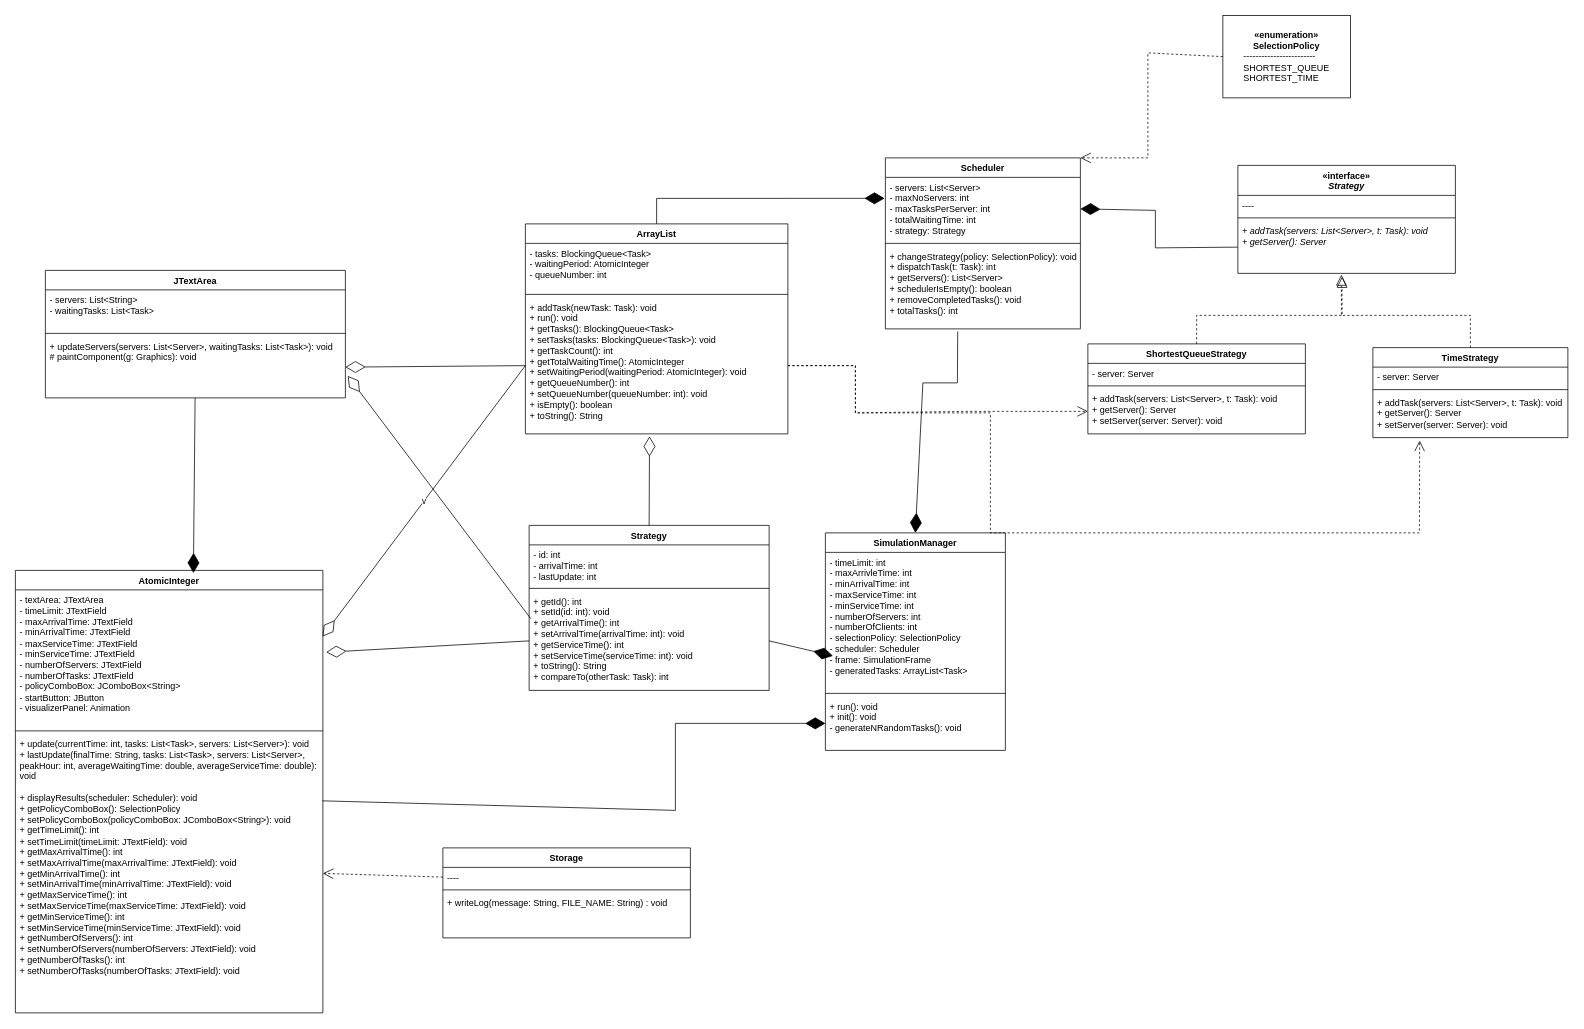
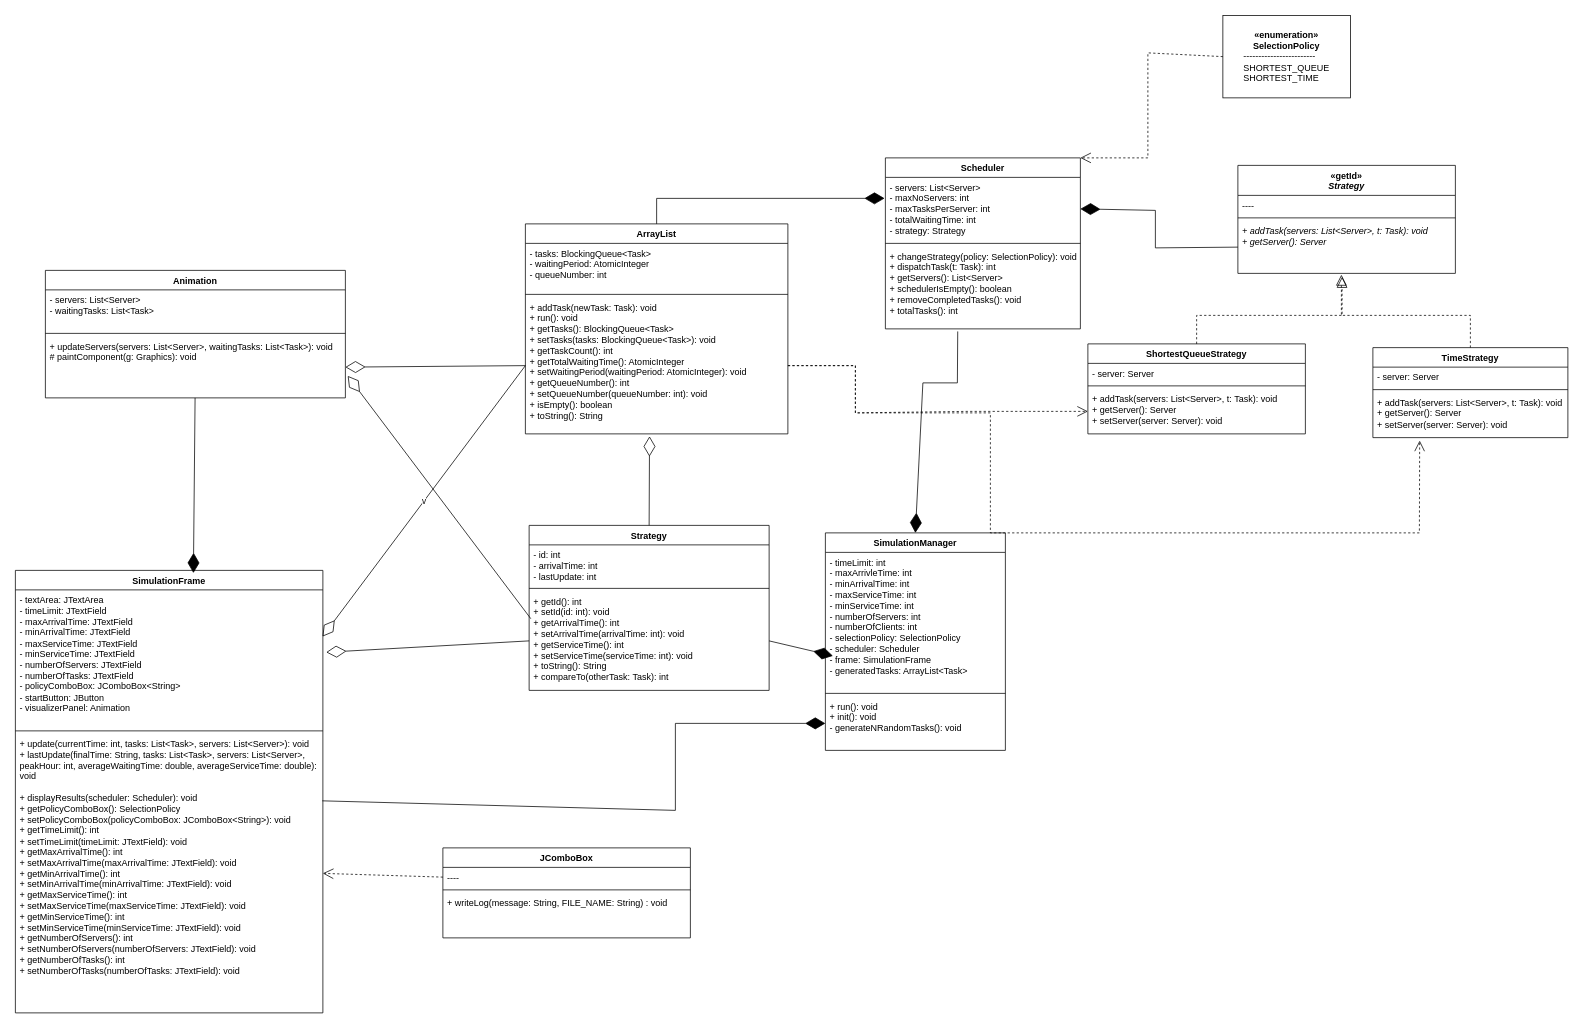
node "«interface» Strategy": label "«interface» Strategy" -> "«getId» Strategy"
node "JTextArea": label "JTextArea" -> "Animation"
node "- servers: List<String> - waitingTasks: List<Task>": label "- servers: List<String> - waitingTasks: List<Task>" -> "- servers: List<Server> - waitingTasks: List<Task>"
node "AtomicInteger": label "AtomicInteger" -> "SimulationFrame"
node "Storage": label "Storage" -> "JComboBox"
